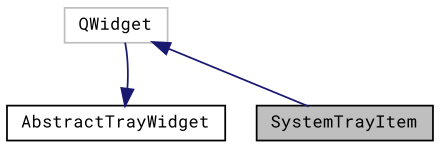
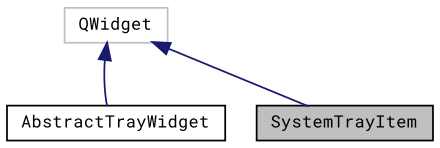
edge "QWidget" -> "AbstractTrayWidget": reversed
